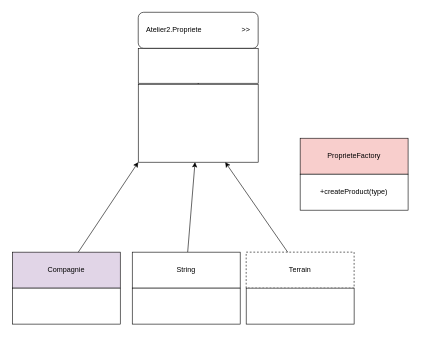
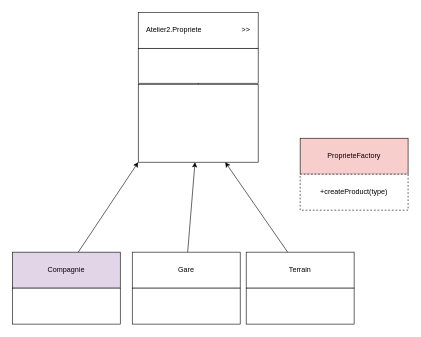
node "Atelier2.Propriete << abstract >>": shape rounded rectangle -> rectangle
node "#prix : int #nom : String": label "#prix : int #nom : String" -> "#prix : int #getPrix : String"
node "+createProduct(type)": style solid -> dashed
node "String": label "String" -> "Gare"
node "Terrain": style dashed -> solid
